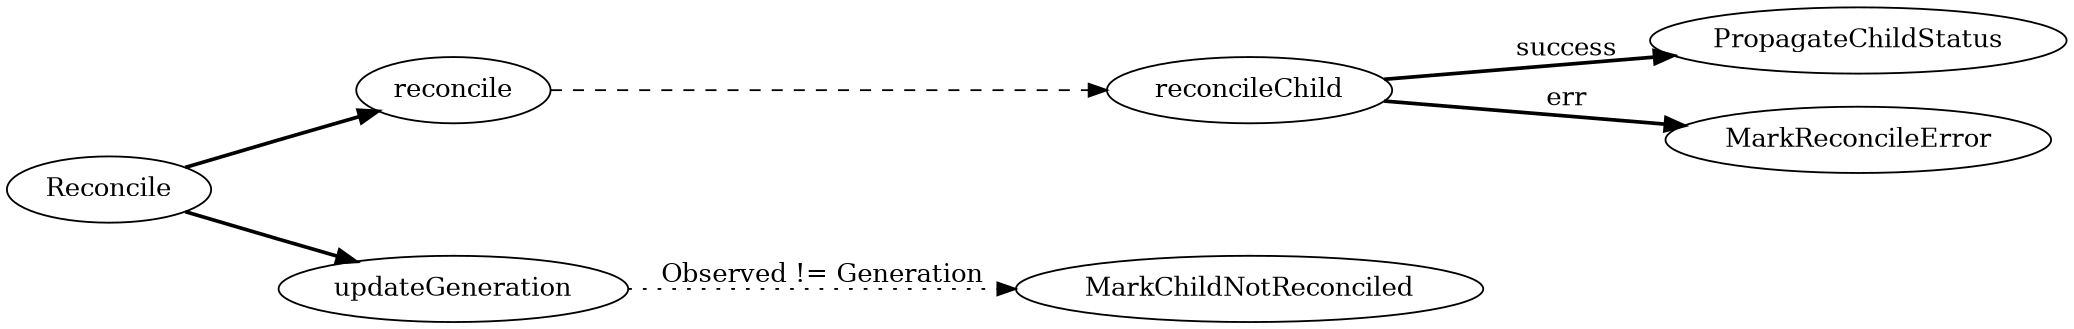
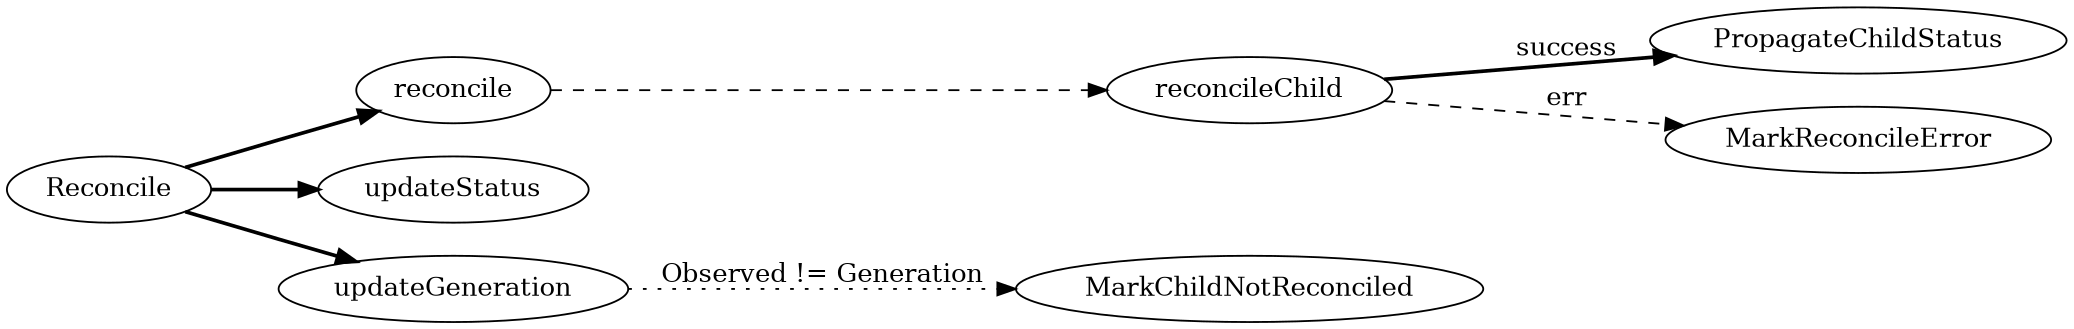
edge "reconcileChild" -> "MarkReconcileError": style bold -> dashed
node "updateStatus": added
